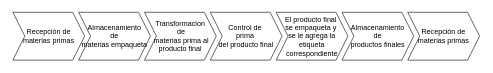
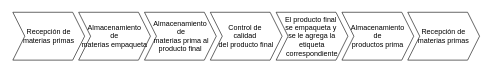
node "Transformacion de materias prima al producto final": label "Transformacion de materias prima al producto final" -> "Almacenamiento de materias prima al producto final"
node "Control de prima del producto final": label "Control de prima del producto final" -> "Control de calidad del producto final"
node "Almacenamiento de productos finales": label "Almacenamiento de productos finales" -> "Almacenamiento de productos prima"
